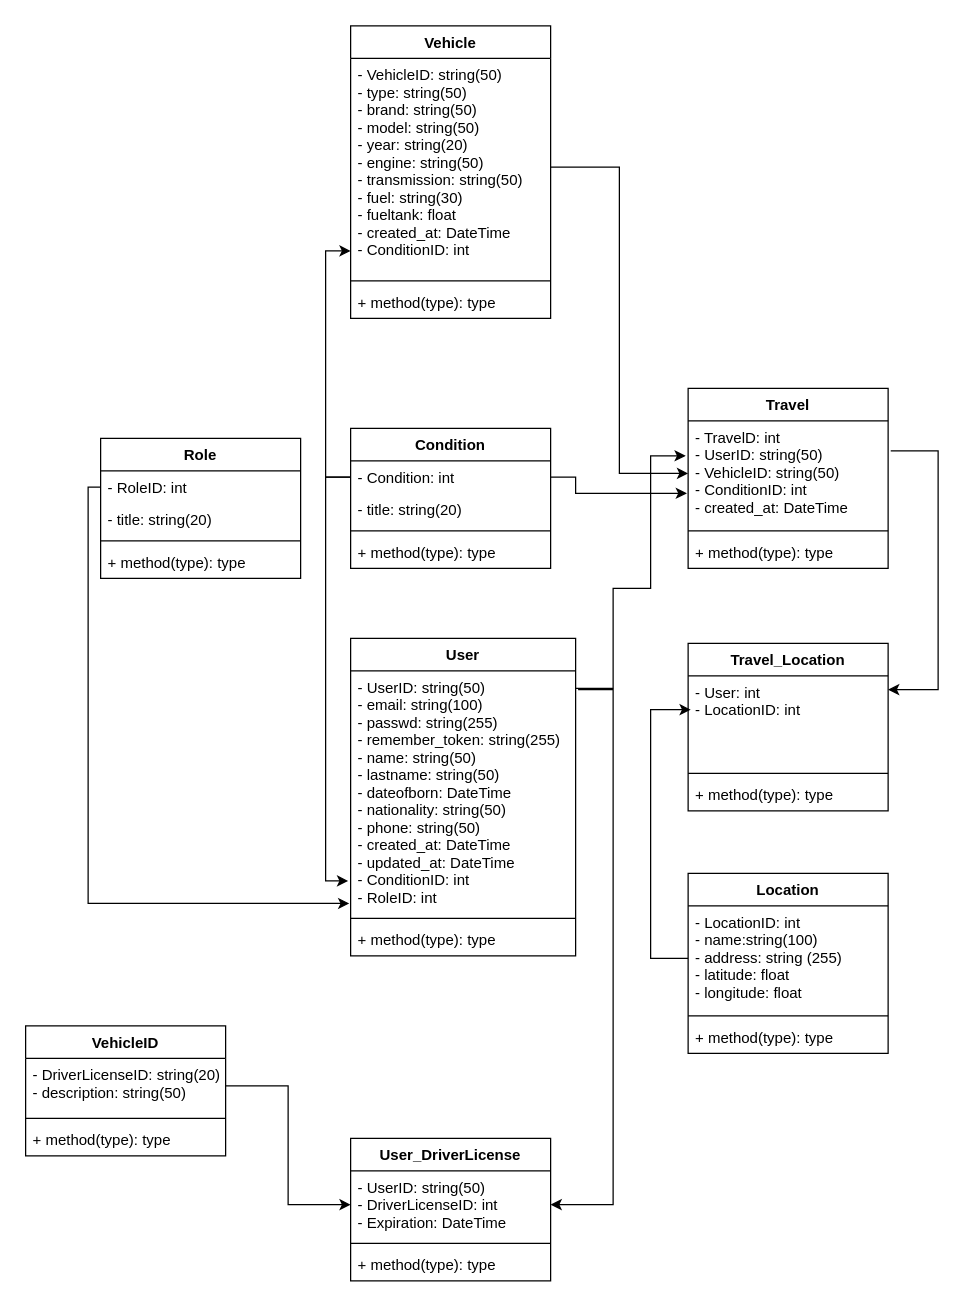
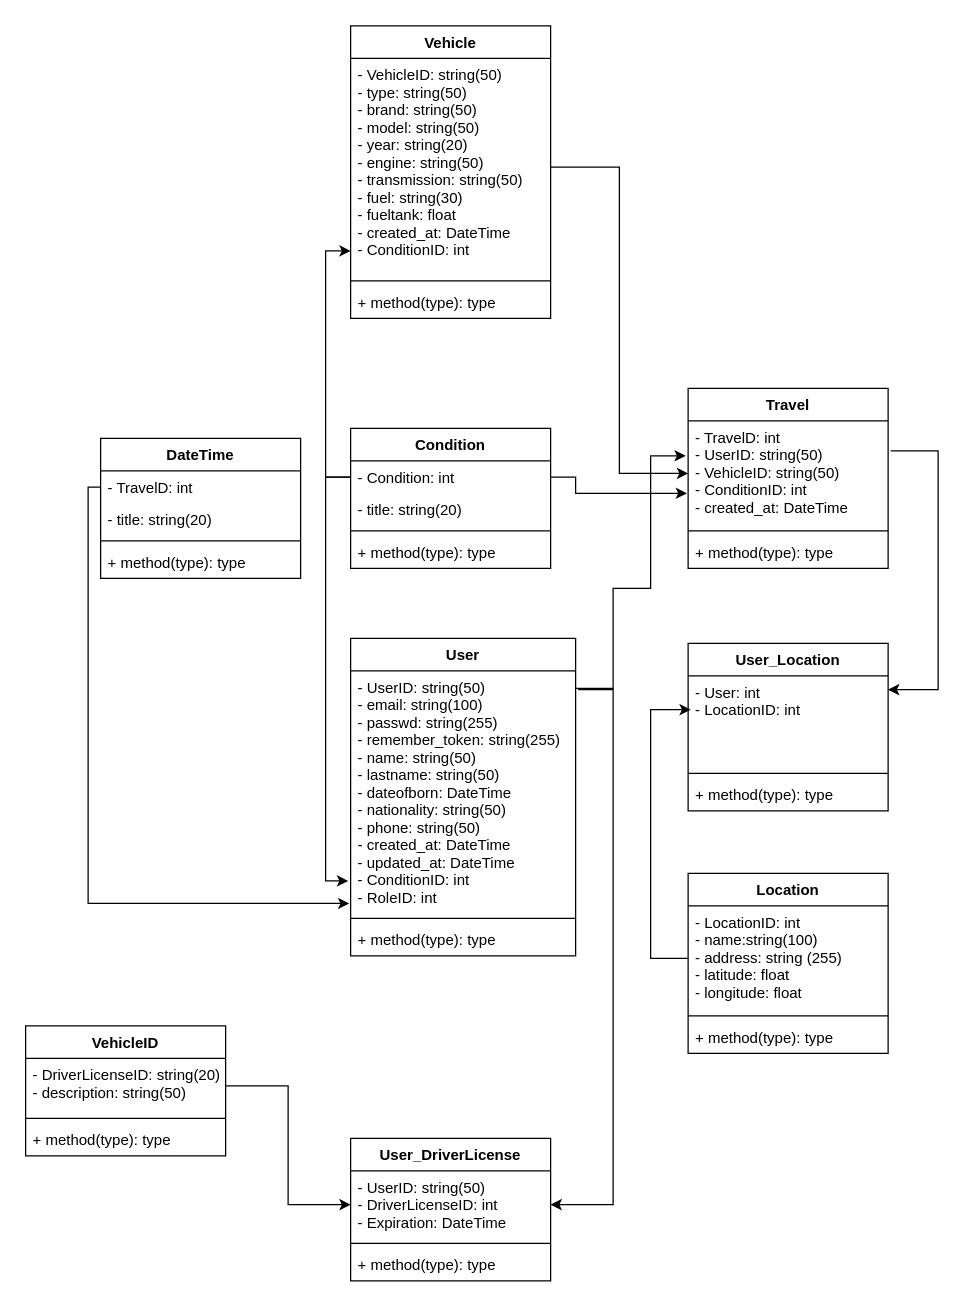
node "Role": label "Role" -> "DateTime"
node "- RoleID: int": label "- RoleID: int" -> "- TravelD: int"
node "Travel_Location": label "Travel_Location" -> "User_Location"
